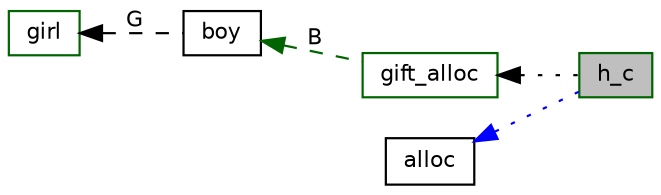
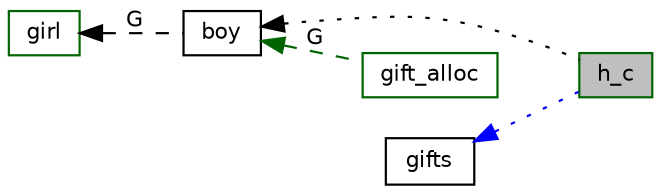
edge "gift_alloc" -> "boy": label " B" -> " G"
edge "h_c" -> "gift_alloc": now "h_c" -> "boy"
node "alloc": label "alloc" -> "gifts"
